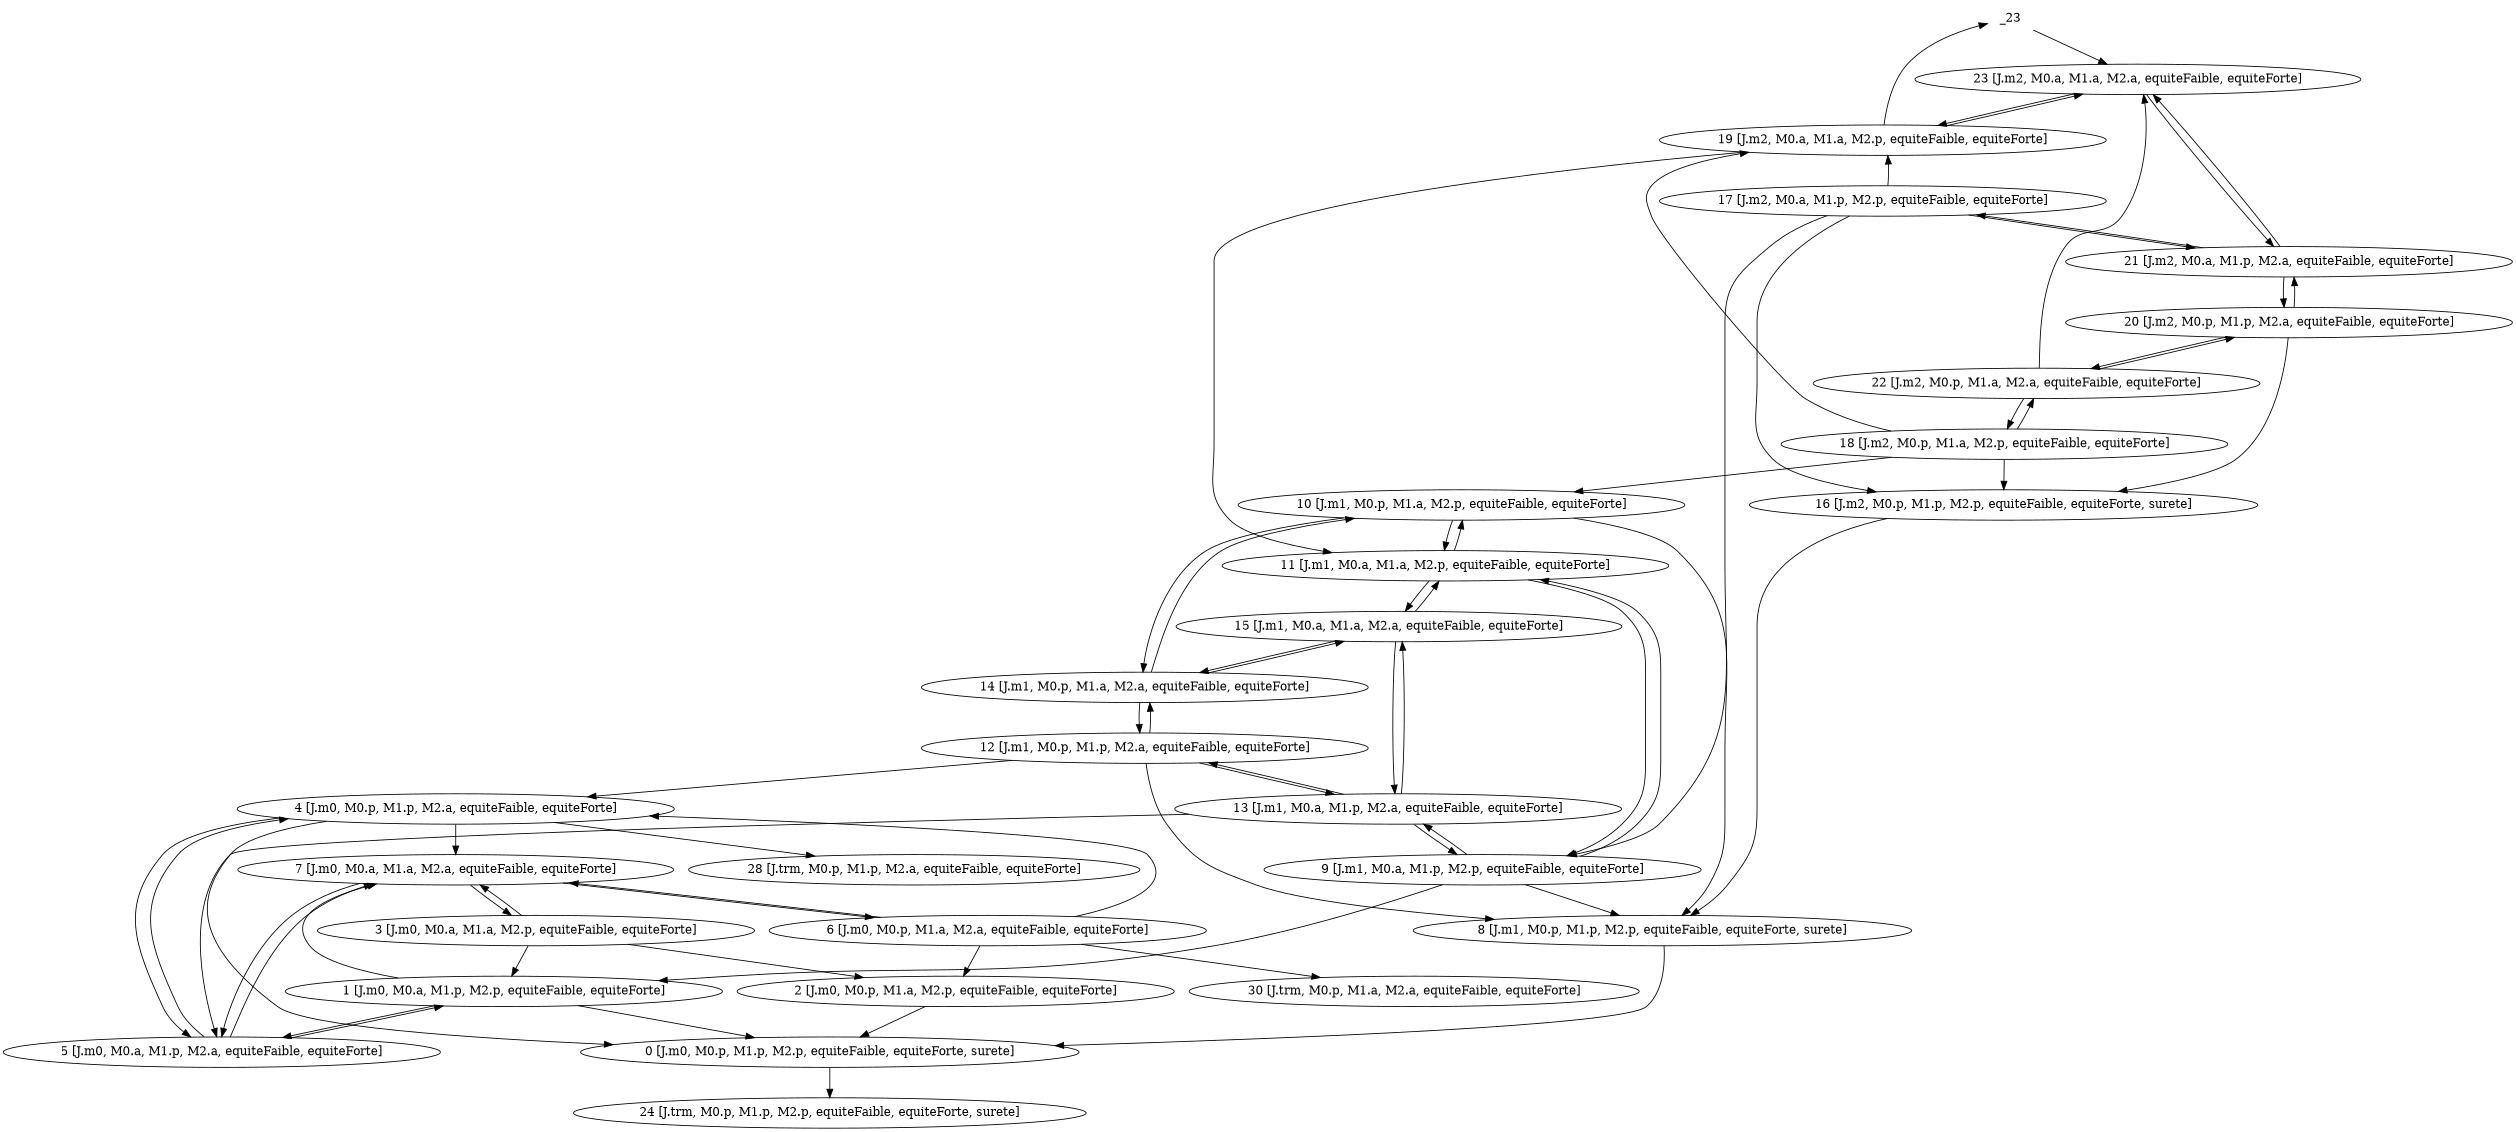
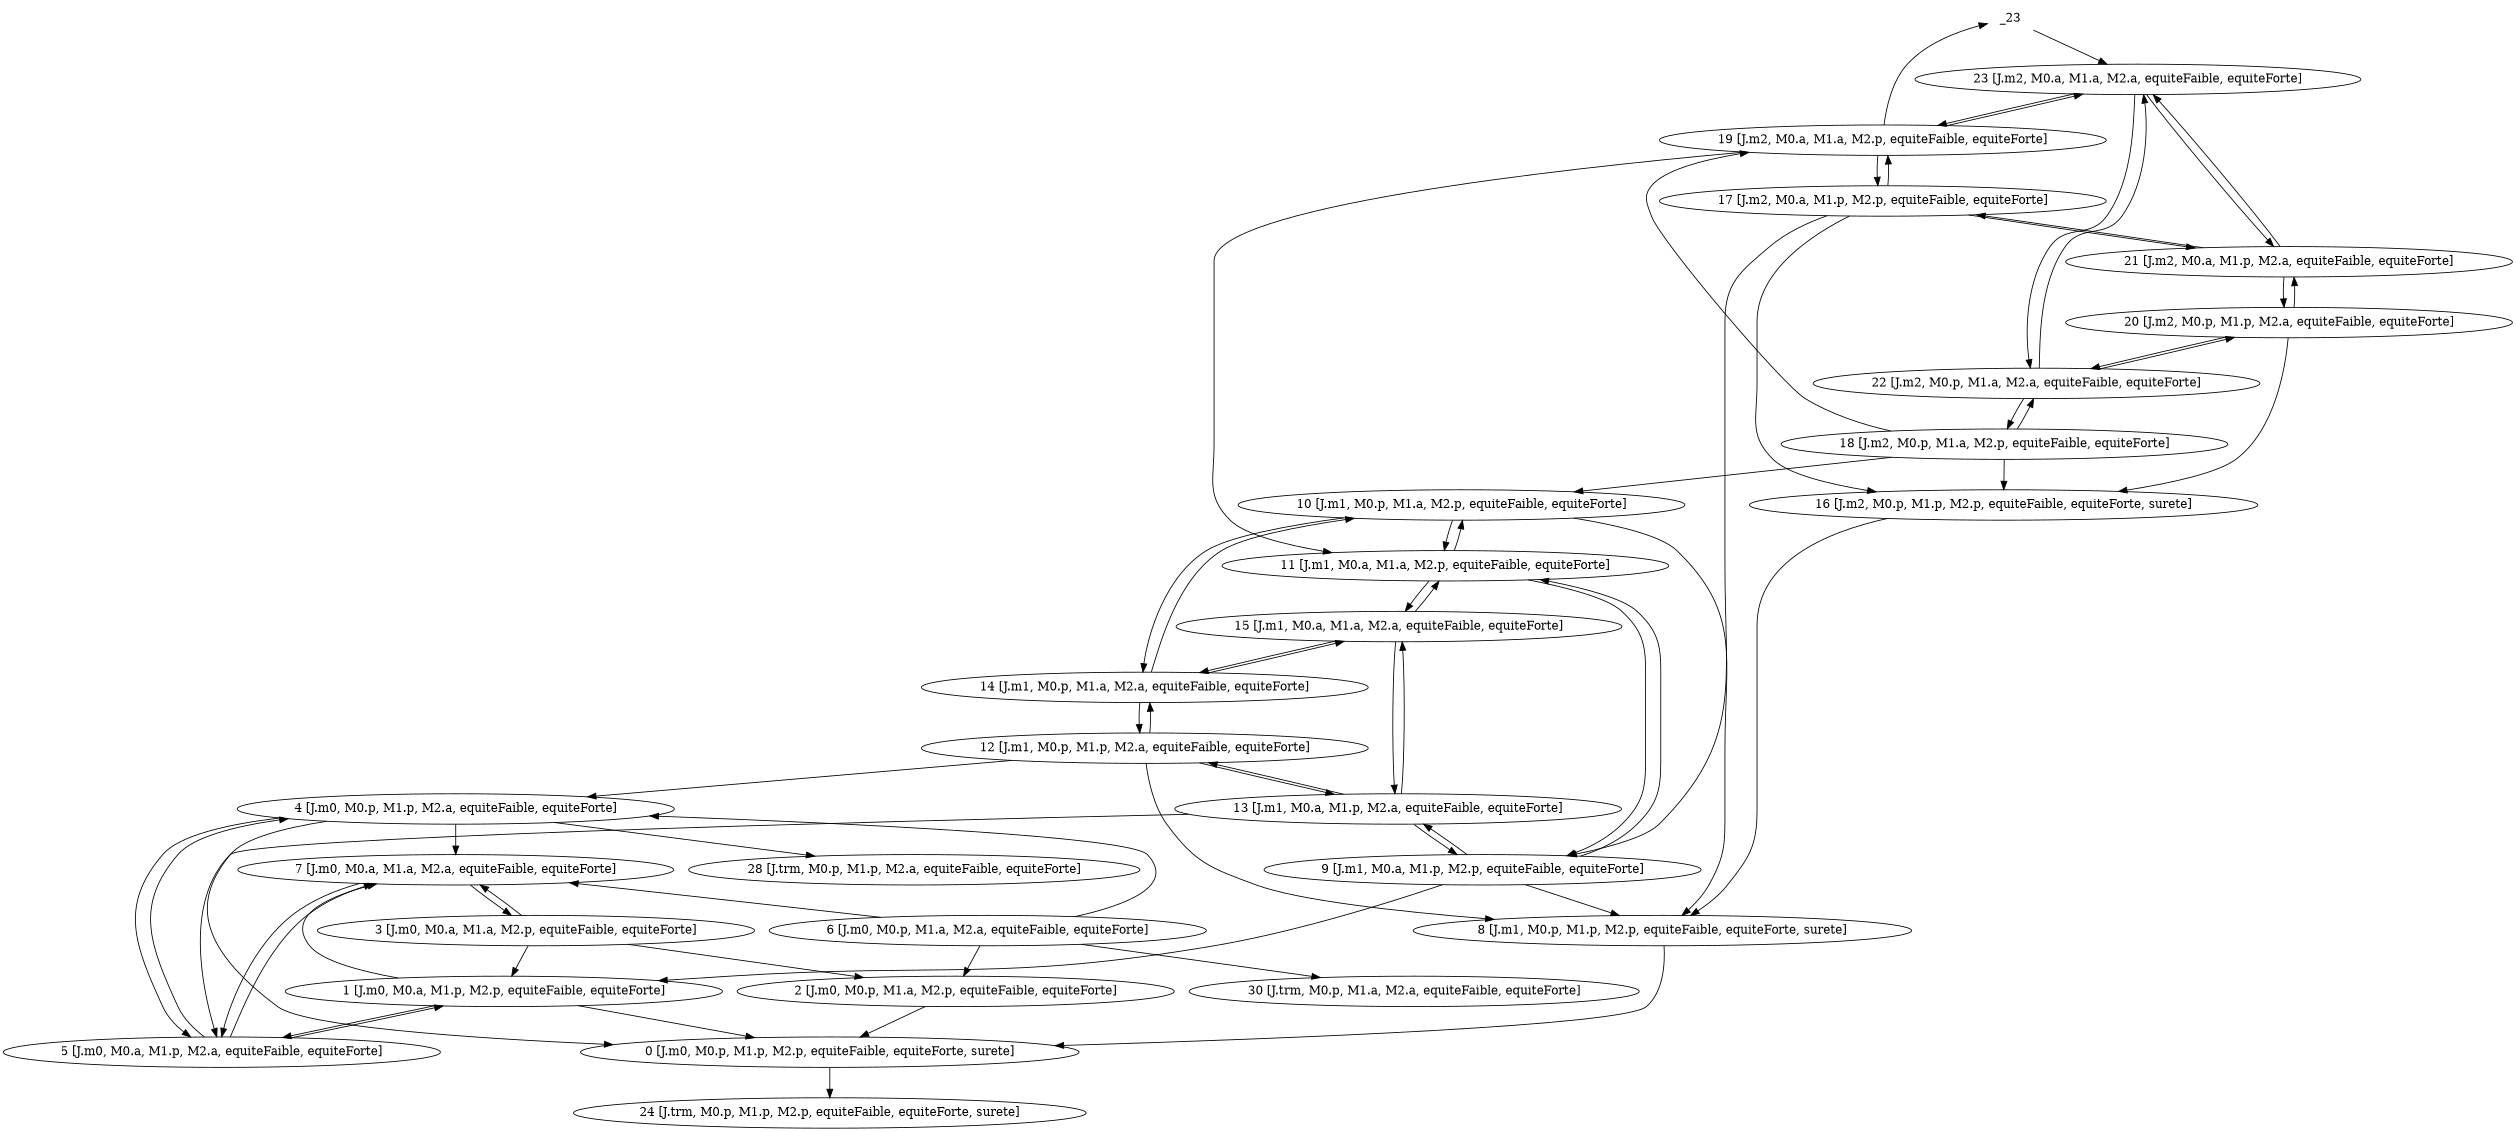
edge "19 [J.m2, M0.a, M1.a, M2.p, equiteFaible, equiteForte]" -> "17 [J.m2, M0.a, M1.p, M2.p, equiteFaible, equiteForte]": added
edge "23 [J.m2, M0.a, M1.a, M2.a, equiteFaible, equiteForte]" -> "22 [J.m2, M0.p, M1.a, M2.a, equiteFaible, equiteForte]": added
edge "7 [J.m0, M0.a, M1.a, M2.a, equiteFaible, equiteForte]" -> "6 [J.m0, M0.p, M1.a, M2.a, equiteFaible, equiteForte]": removed
